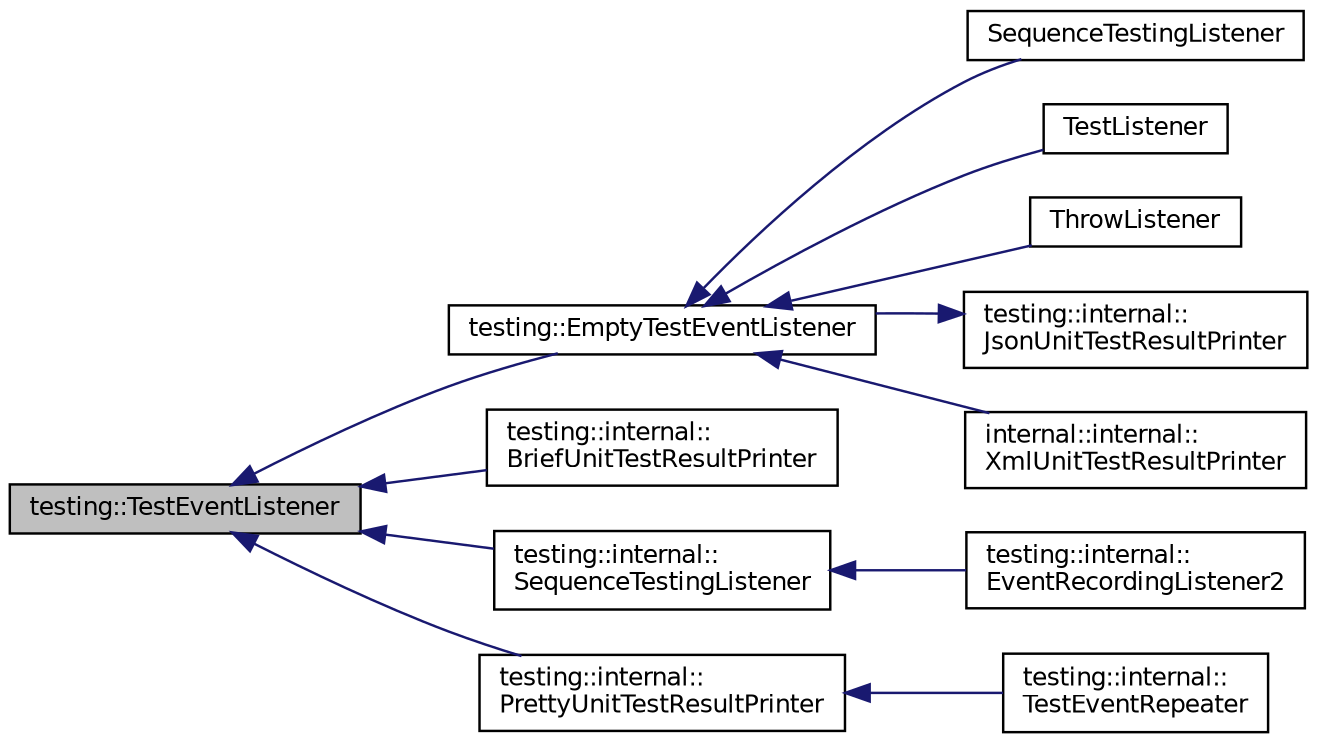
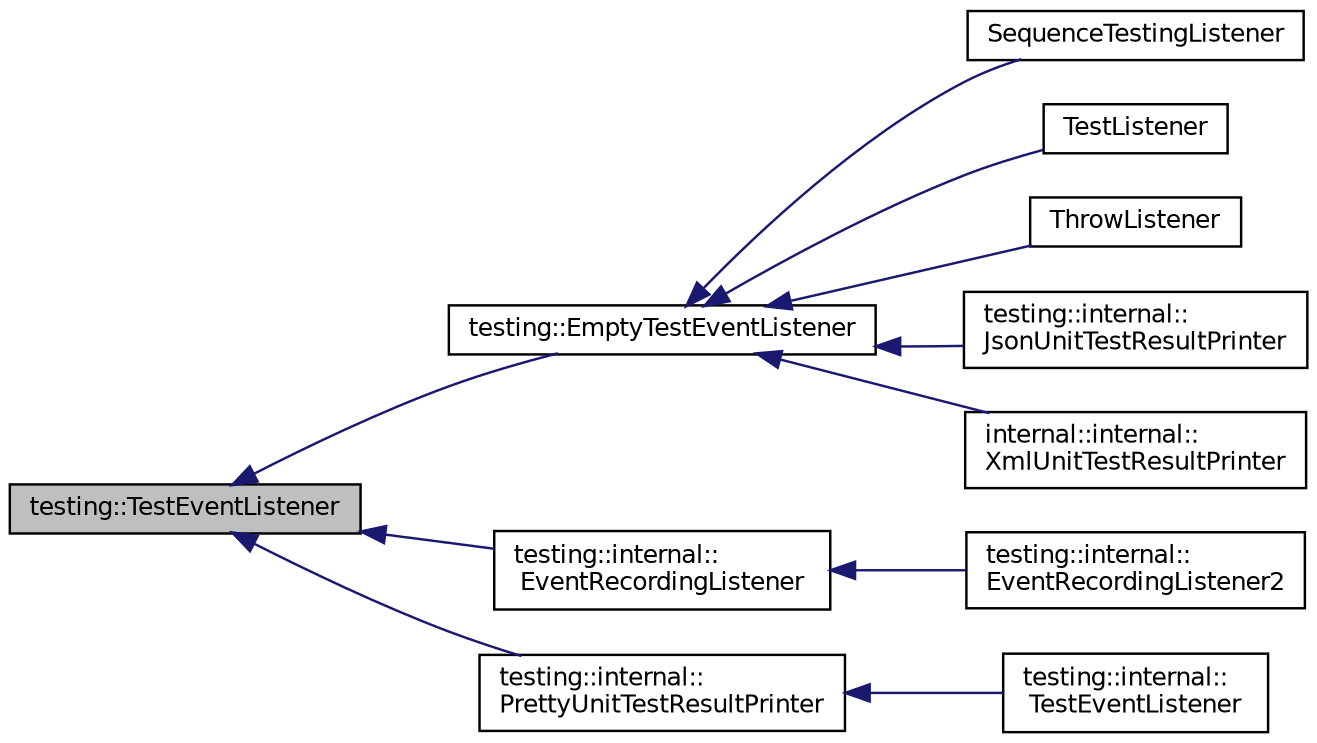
edge "testing::EmptyTestEventListener" -> "testing::internal:: JsonUnitTestResultPrinter": reversed
node "testing::internal:: BriefUnitTestResultPrinter": removed
node "testing::internal:: SequenceTestingListener": label "testing::internal:: SequenceTestingListener" -> "testing::internal:: EventRecordingListener"
node "testing::internal:: TestEventRepeater": label "testing::internal:: TestEventRepeater" -> "testing::internal:: TestEventListener"
